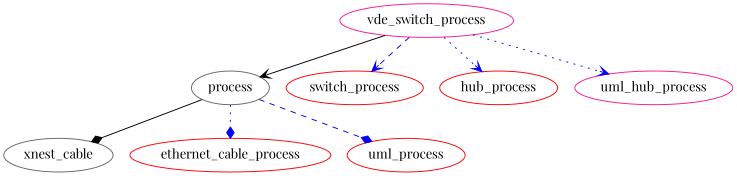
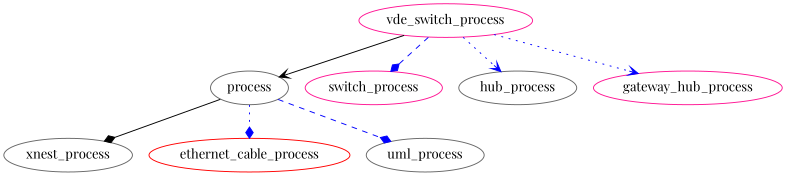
edge "vde_switch_process" -> "switch_process": arrowhead vee -> diamond
node "switch_process": color red -> deeppink
node "hub_process": color red -> gray40
node "uml_hub_process": label "uml_hub_process" -> "gateway_hub_process"
node "xnest_cable": label "xnest_cable" -> "xnest_process"
node "uml_process": color red -> gray40
